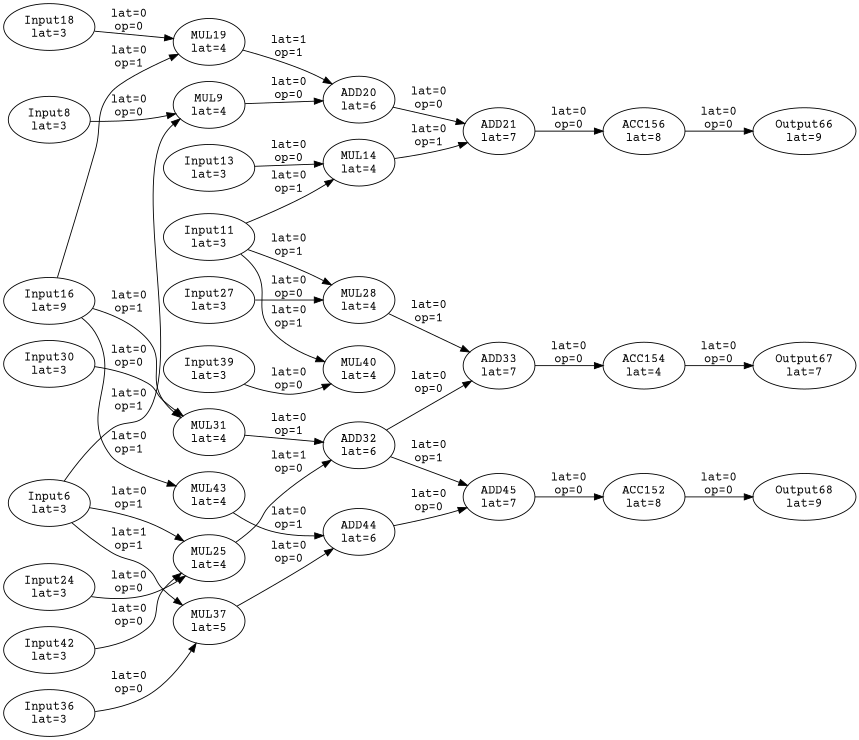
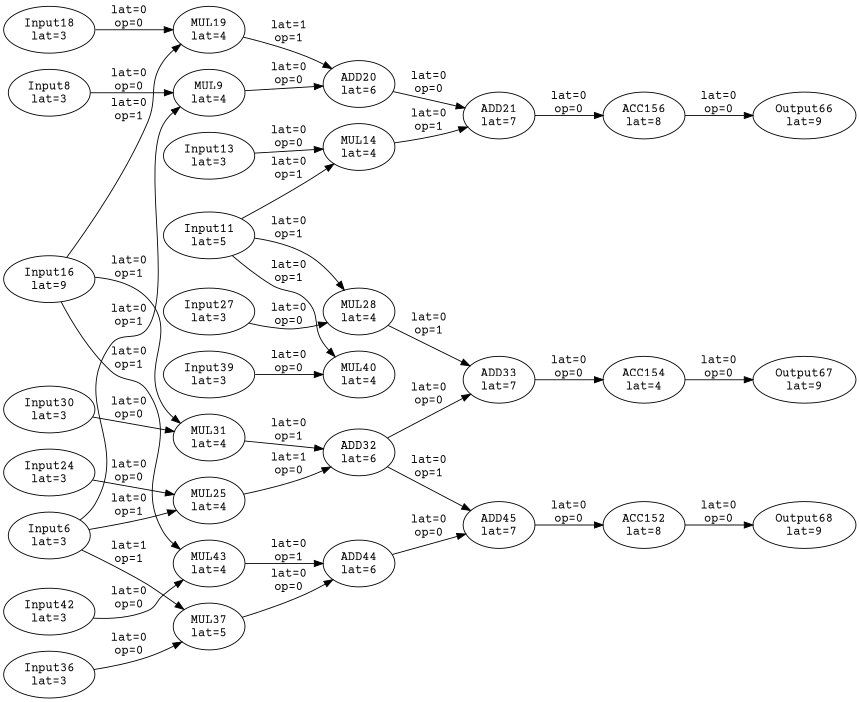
node "Input11 lat=3": label "Input11 lat=3" -> "Input11 lat=5"
node "Output67 lat=7": label "Output67 lat=7" -> "Output67 lat=9"
edge "Input42 lat=3" -> "MUL25 lat=4": now "Input42 lat=3" -> "MUL43 lat=4"
